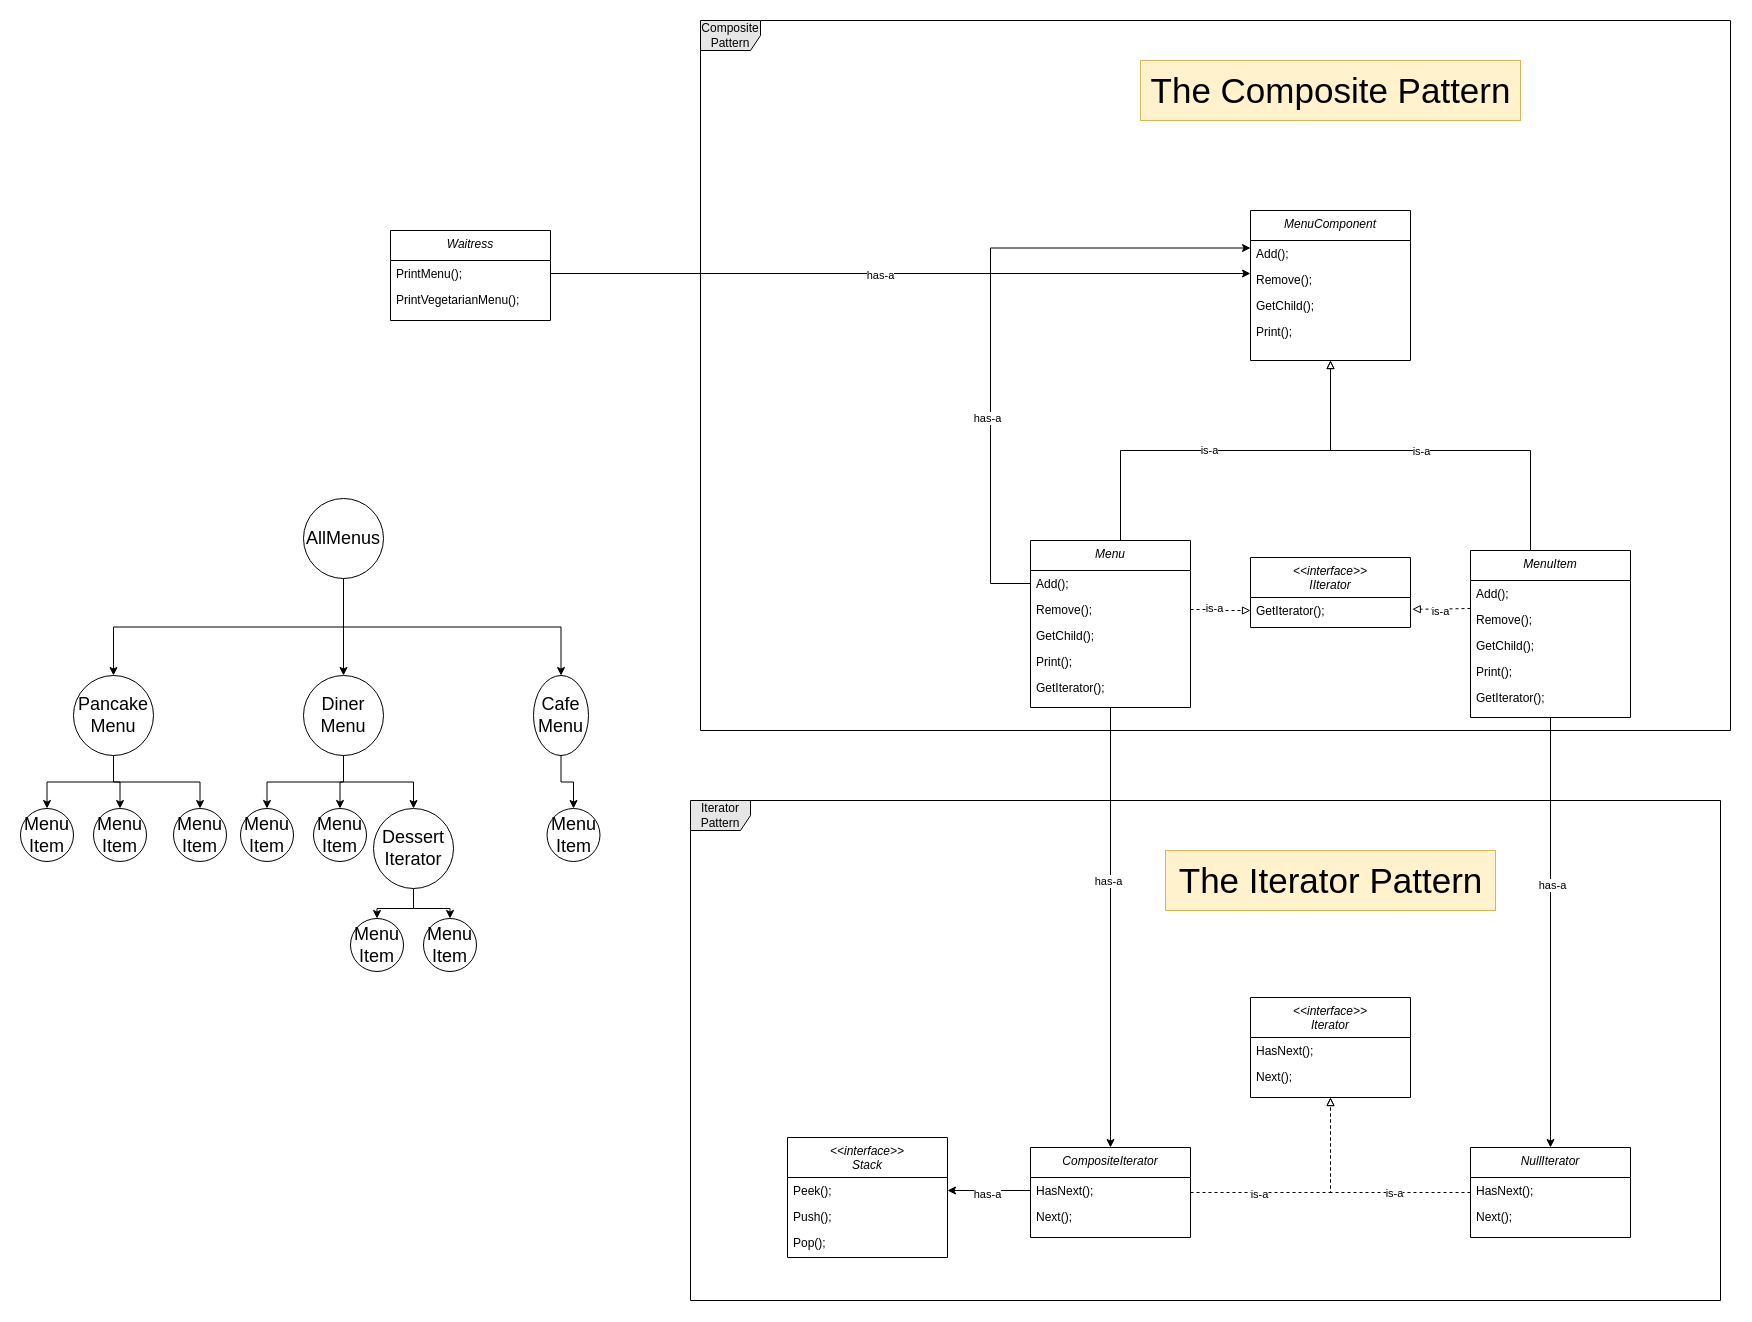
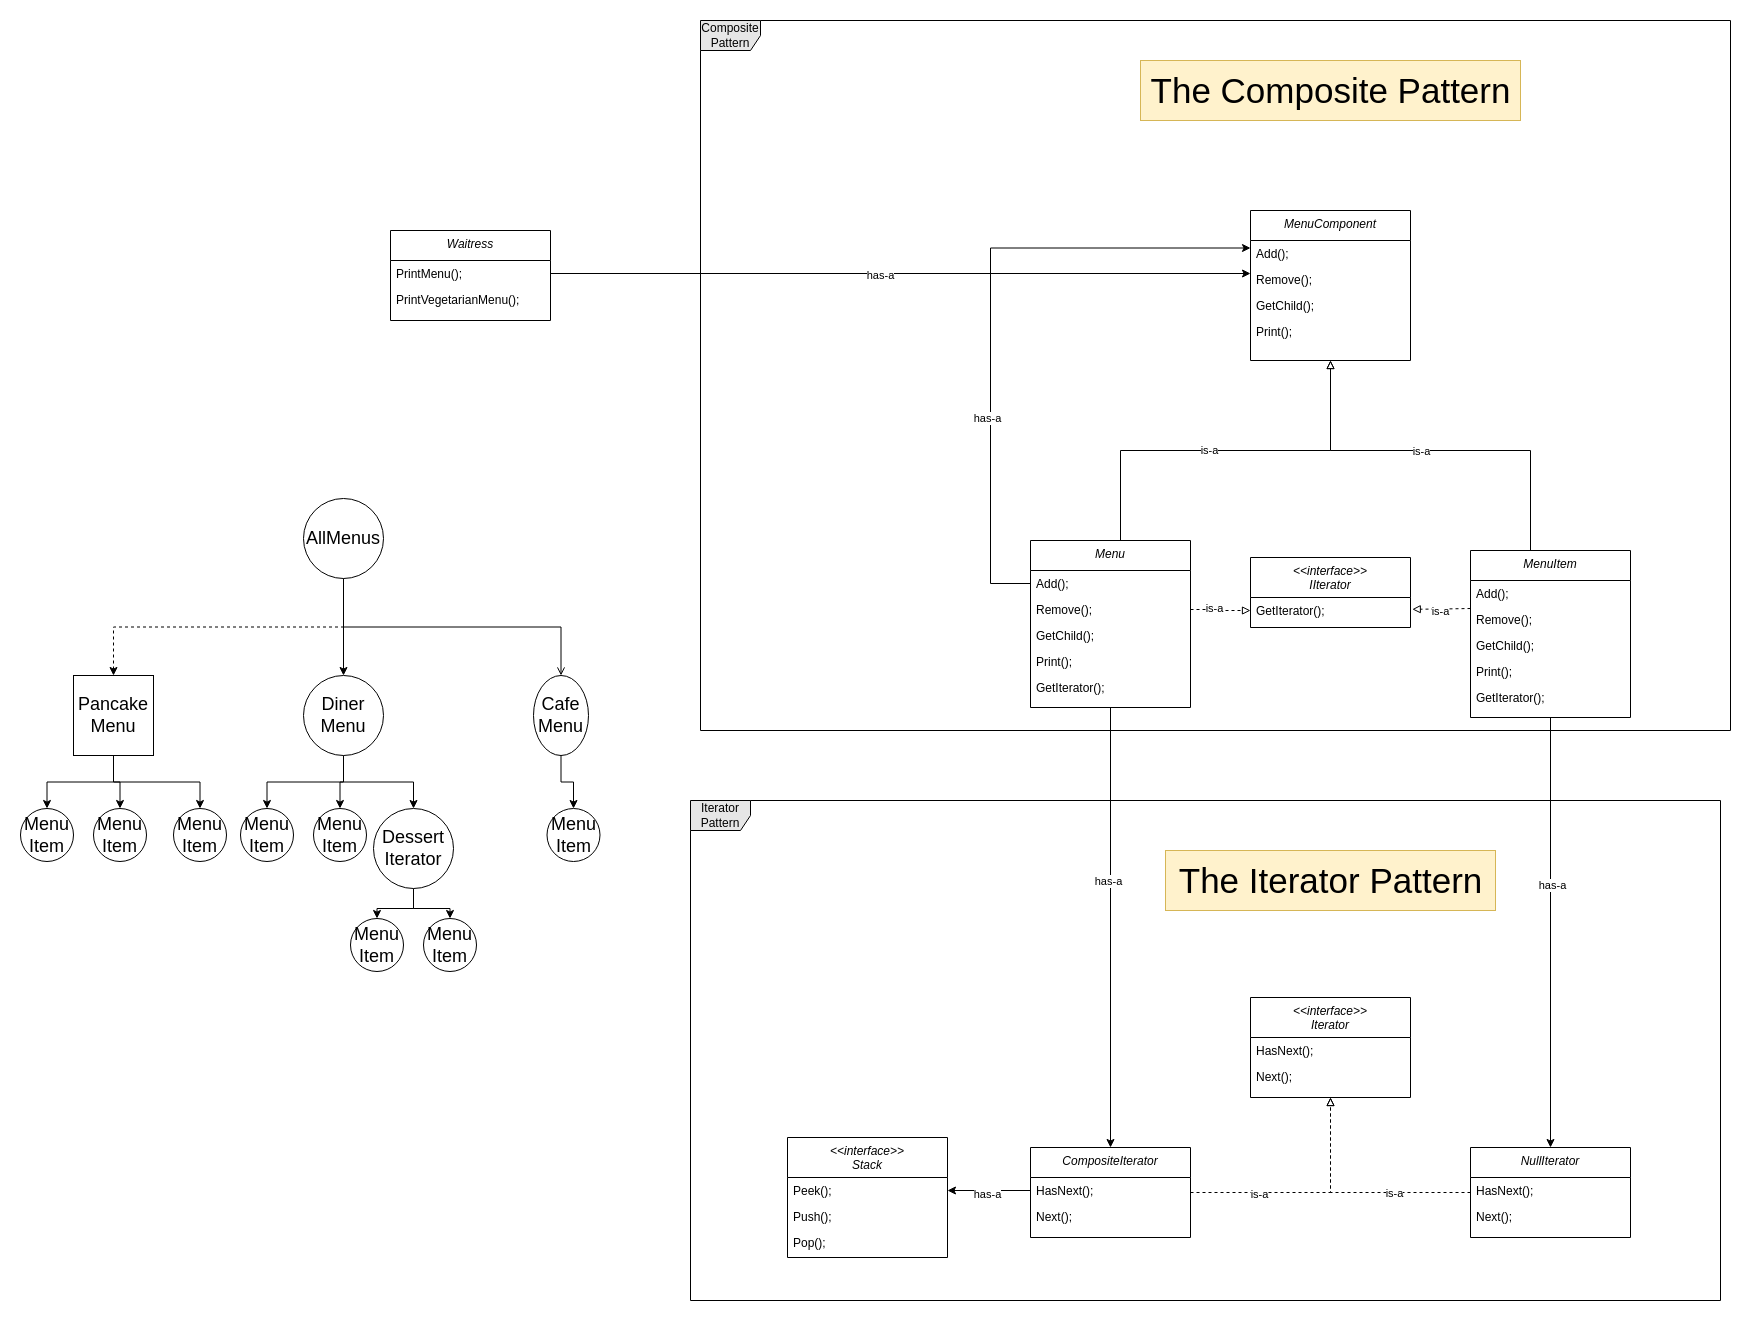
edge "AllMenus" -> "Pancake Menu": style solid -> dashed
edge "AllMenus" -> "Cafe Menu": arrowhead classic -> open
node "Pancake Menu": shape ellipse -> rectangle
